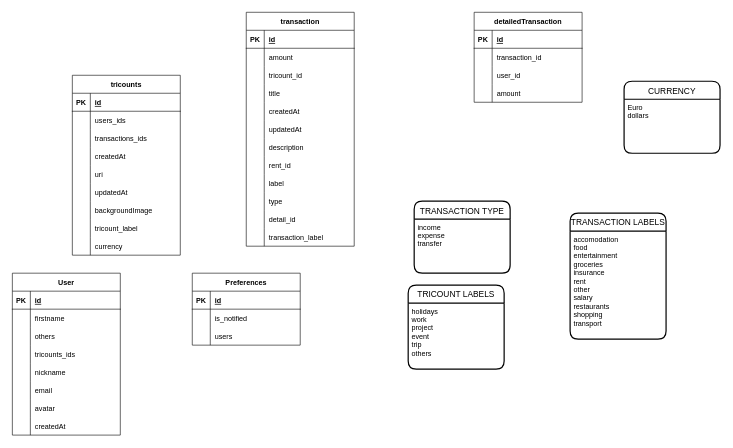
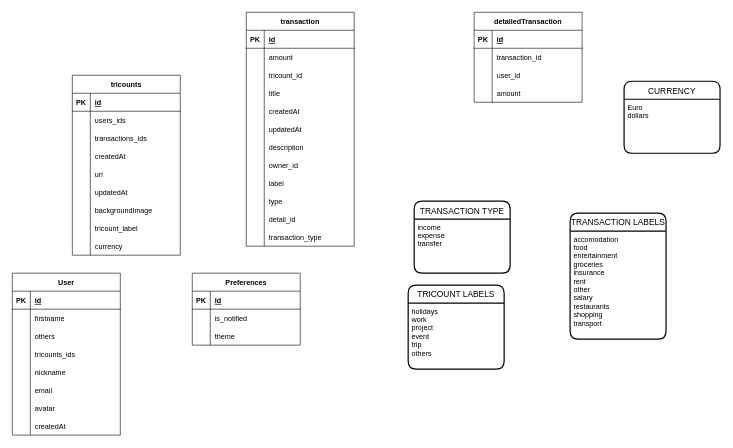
node "rent_id": label "rent_id" -> "owner_id"
node "transaction_label": label "transaction_label" -> "transaction_type"
node "users": label "users" -> "theme"
